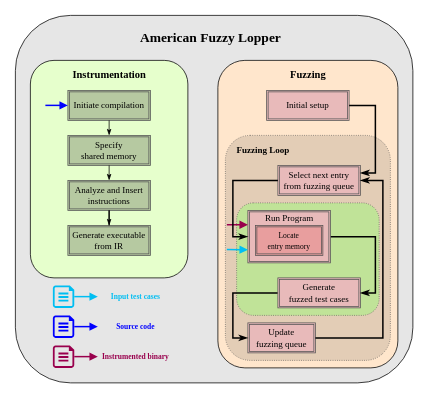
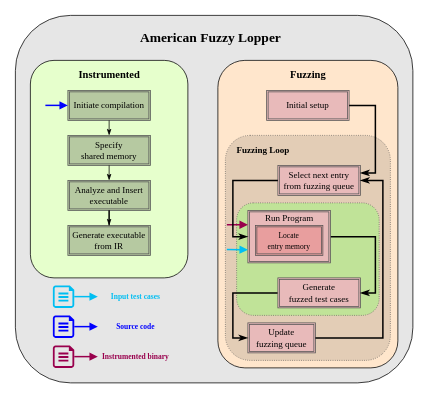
node "Instrumentation": label "Instrumentation" -> "Instrumented"
node "Analyze and Insert instructions": label "Analyze and Insert instructions" -> "Analyze and Insert executable"
